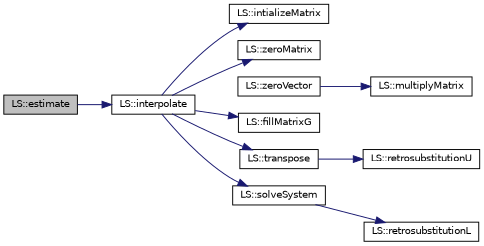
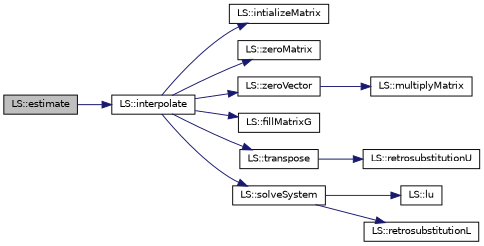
edge "LS::interpolate" -> "LS::zeroVector": added
node "LS::lu": added
